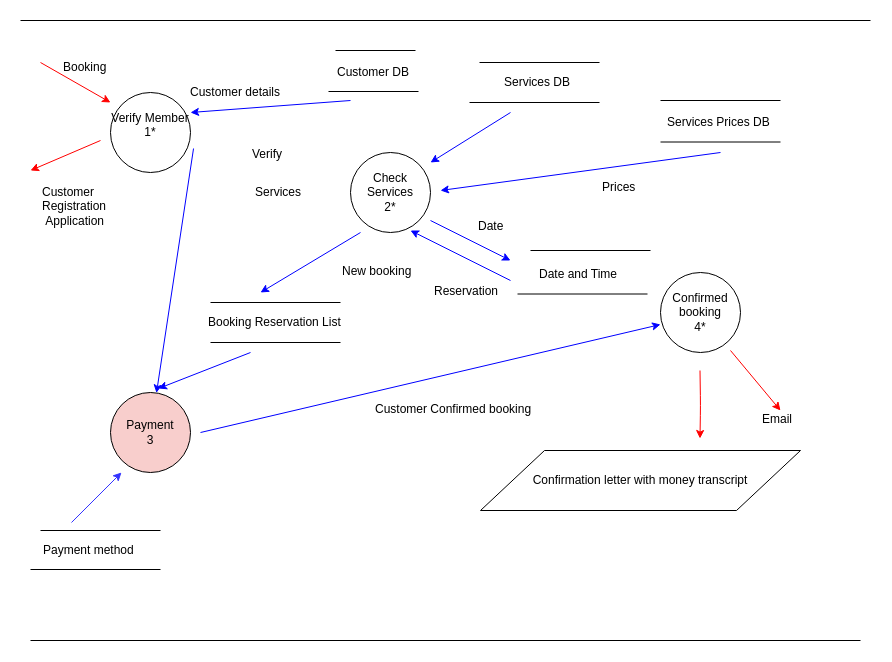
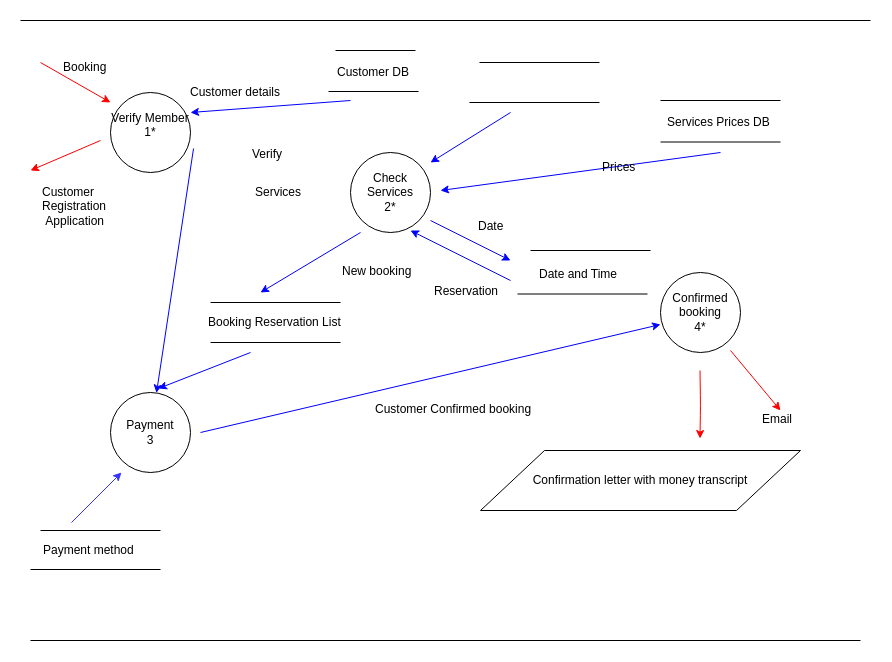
node "Services DB": removed
node "Prices": moved (626, 188) -> (626, 168)
node "Payment 3": fillcolor #f8cecc -> #ffffff
